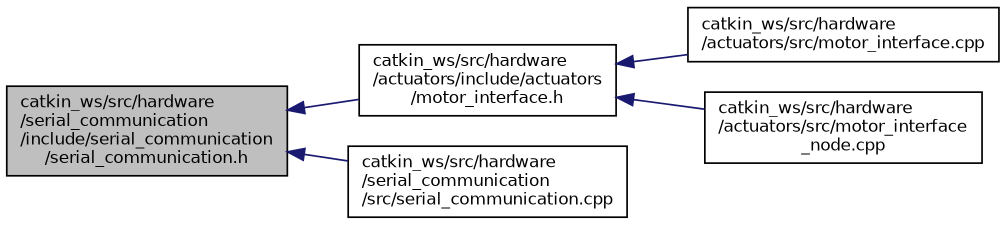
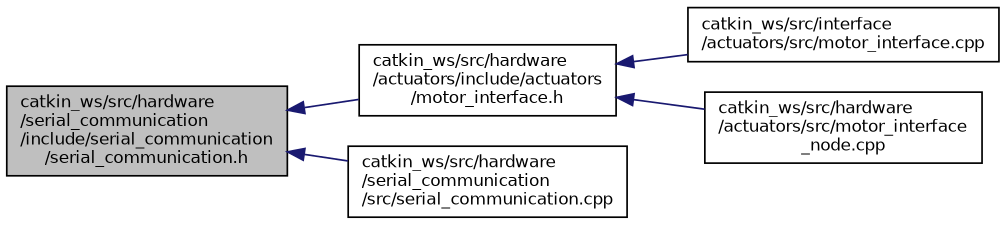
node "catkin_ws/src/hardware /actuators/src/motor_interface.cpp": label "catkin_ws/src/hardware /actuators/src/motor_interface.cpp" -> "catkin_ws/src/interface /actuators/src/motor_interface.cpp"
